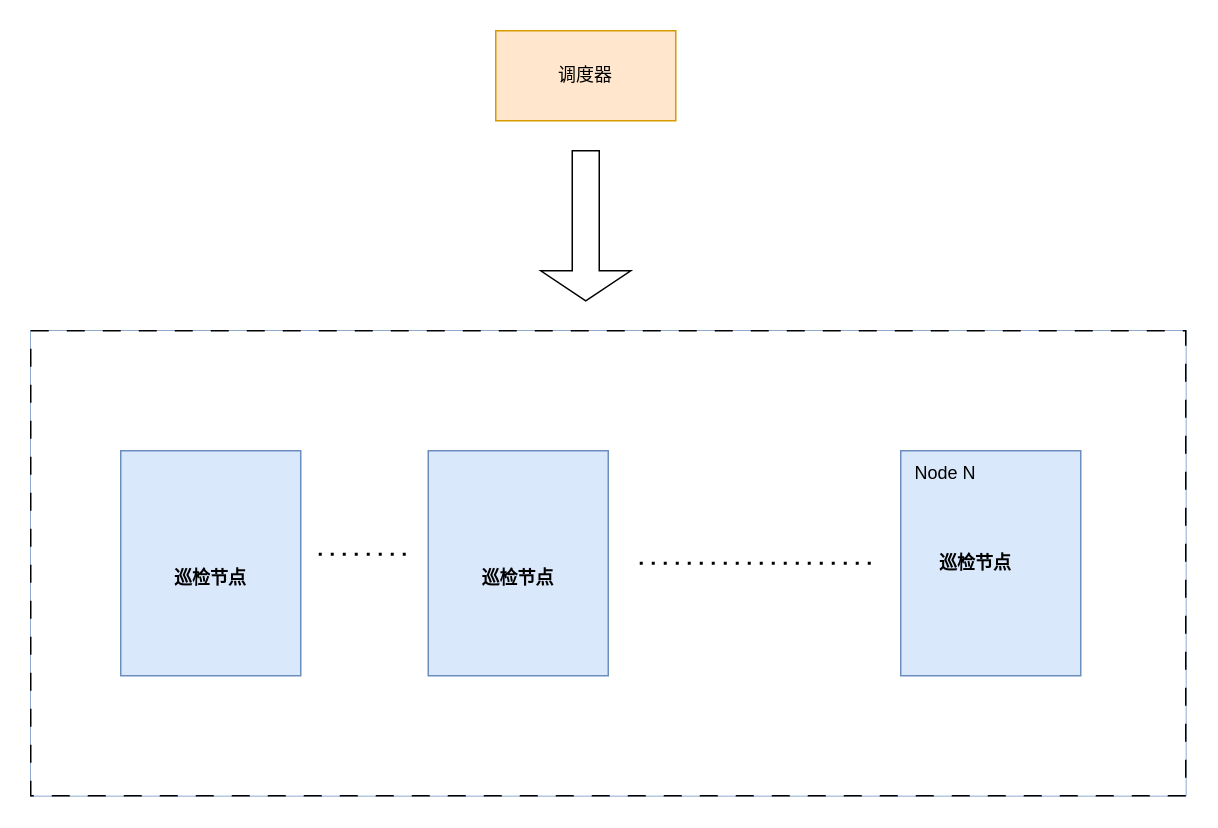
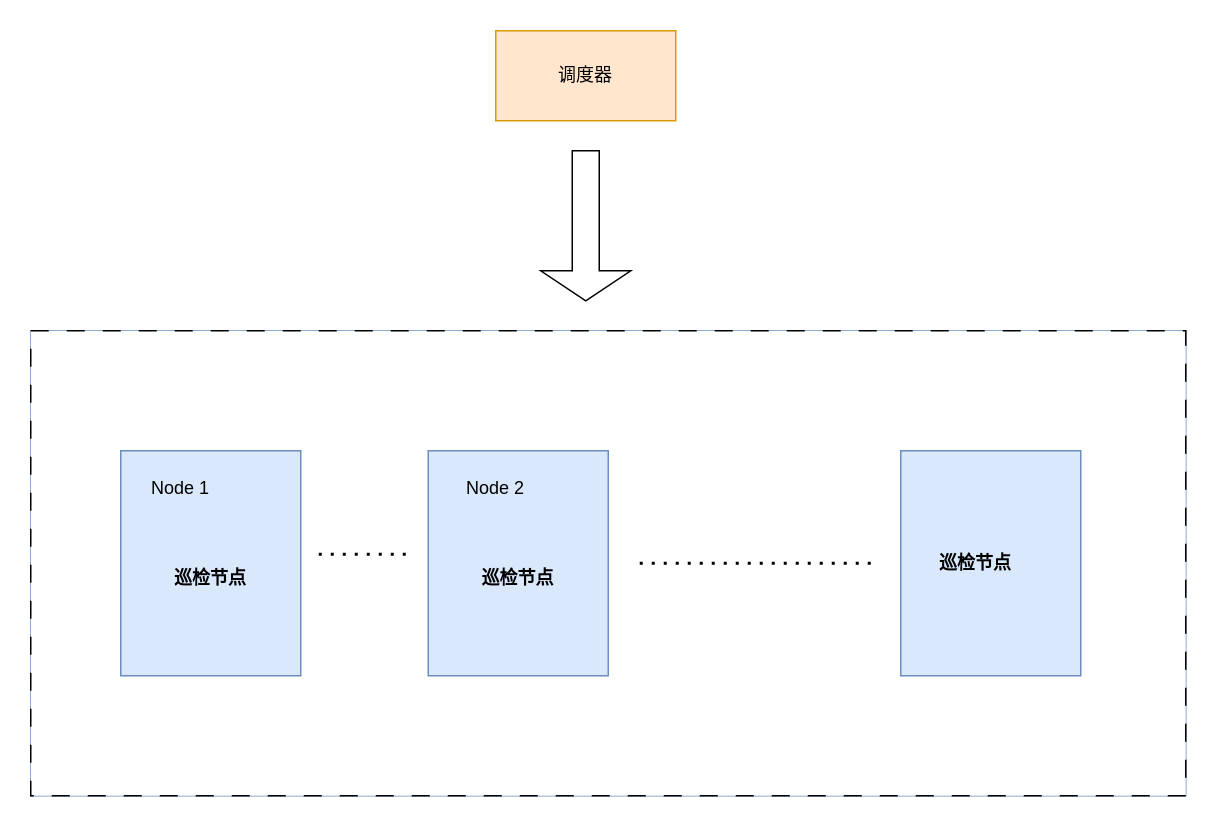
node "Node N": removed
node "Node 1": added
node "Node 2": added
